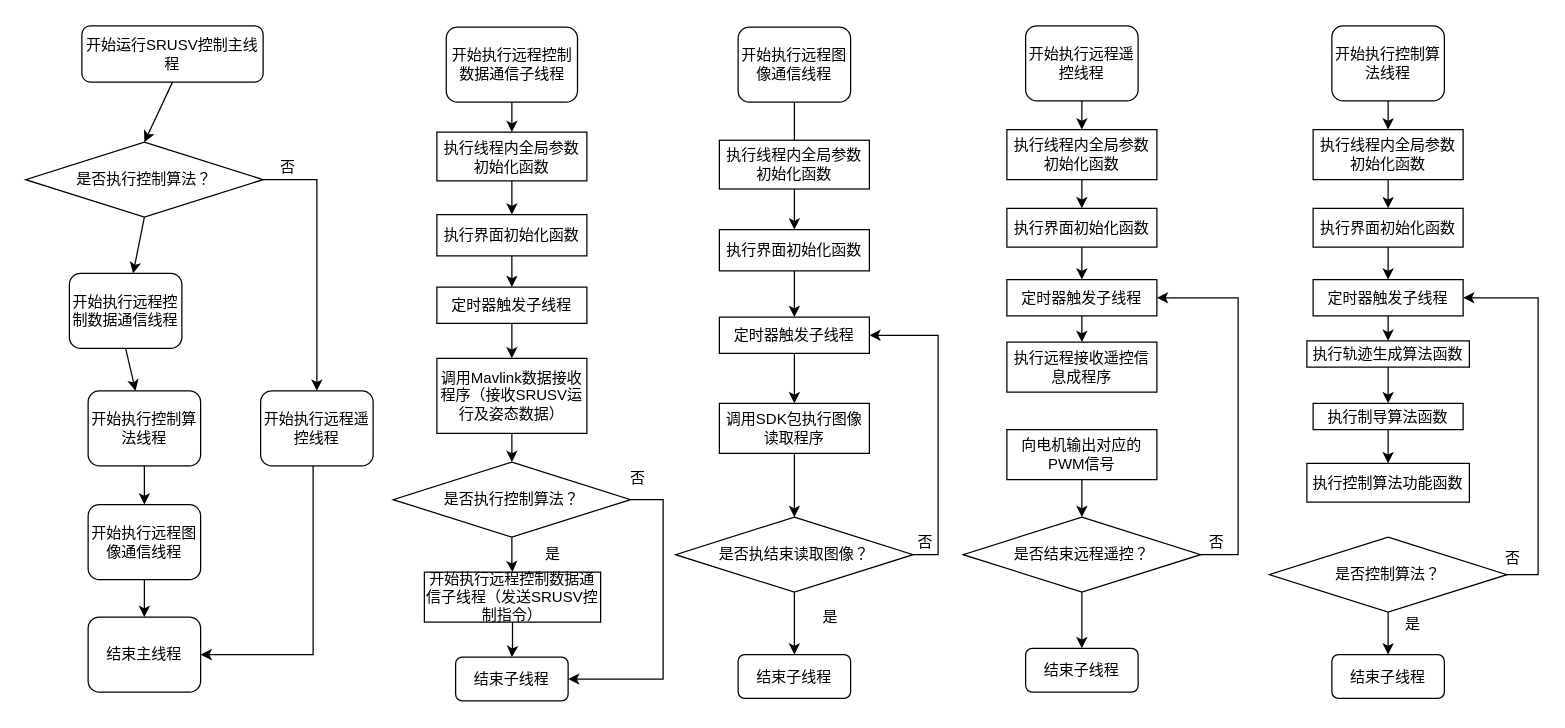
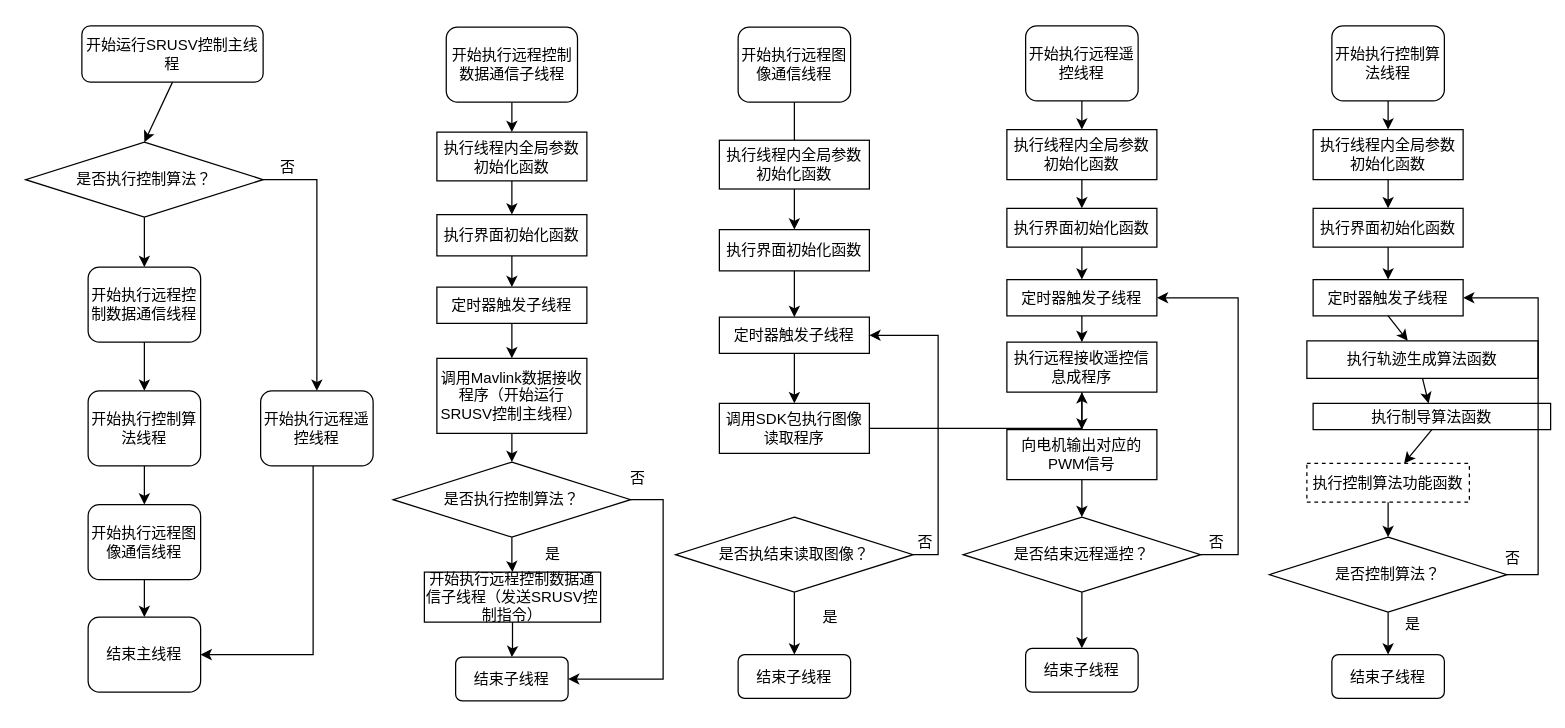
node "开始执行远程控制数据通信线程": moved (126, 311) -> (144, 304)
node "执行轨迹生成算法函数": size 163x26 -> 231x38
edge "执行远程接收遥控信息成程序" -> "向电机输出对应的PWM信号": added
node "调用Mavlink数据接收程序（接收SRUSV运行及姿态数据）": label "调用Mavlink数据接收程序（接收SRUSV运行及姿态数据）" -> "调用Mavlink数据接收程序（开始运行SRUSV控制主线程）"
node "执行制导算法函数": size 150x26 -> 238x26
edge "调用SDK包执行图像读取程序" -> "是否执结束读取图像？": now "调用SDK包执行图像读取程序" -> "执行远程接收遥控信息成程序"
node "执行控制算法功能函数": style solid -> dashed
edge "执行控制算法功能函数" -> "是否控制算法？": added
